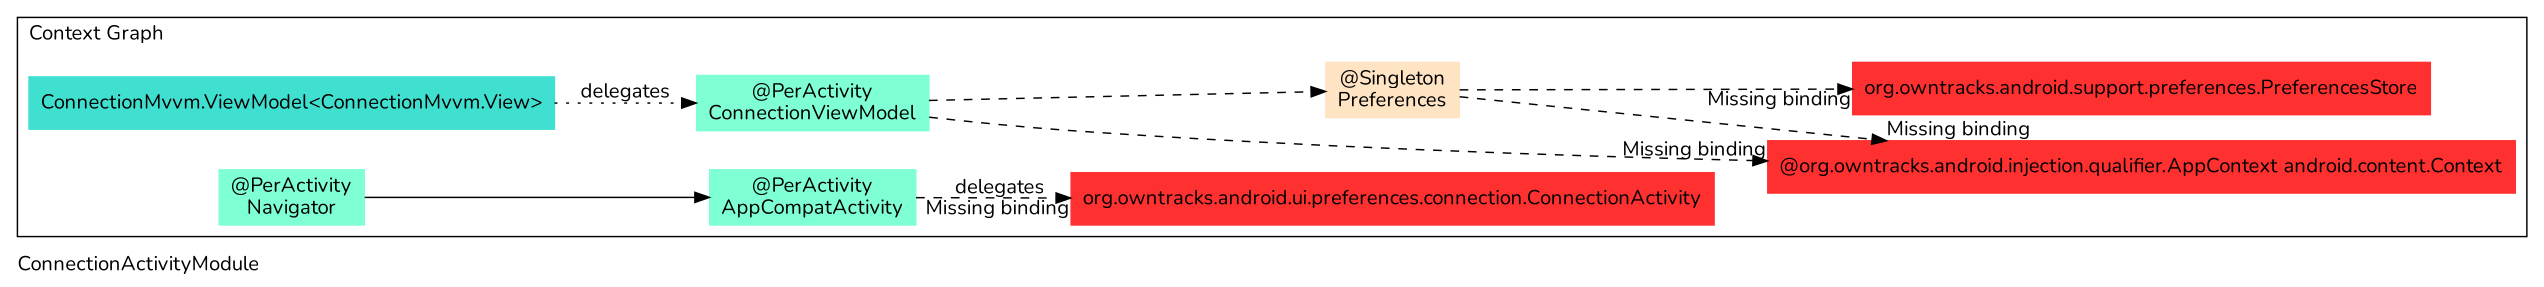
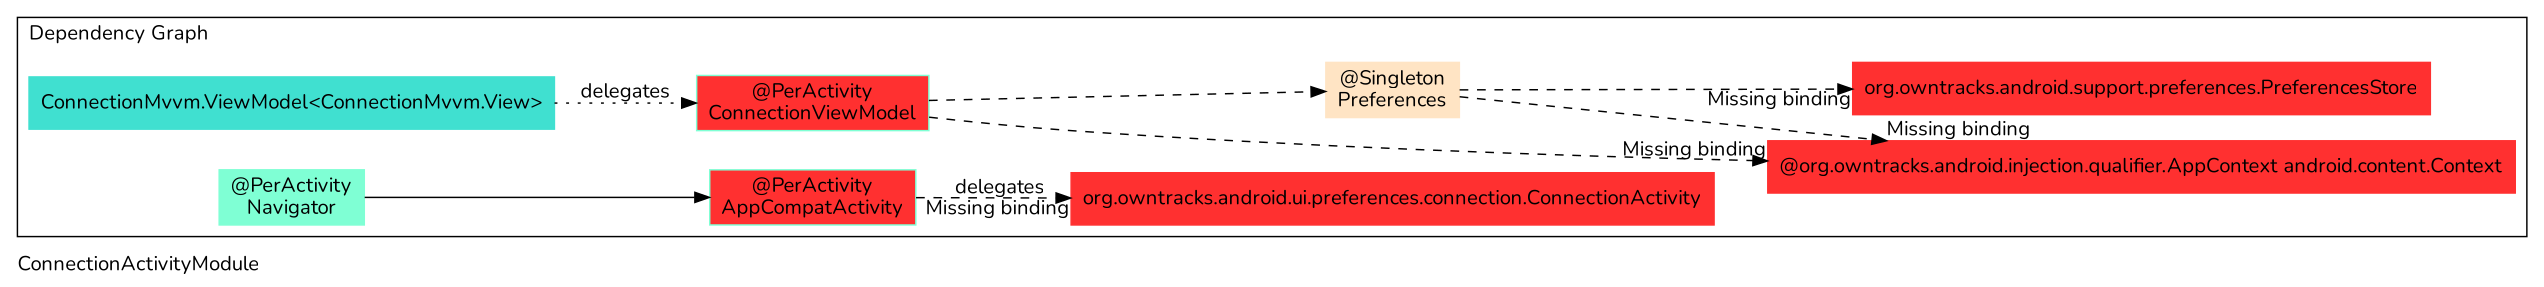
cluster "Context Graph": label "Context Graph" -> "Dependency Graph"
node "@PerActivity ConnectionViewModel": fillcolor aquamarine -> firebrick1
node "@PerActivity AppCompatActivity": fillcolor aquamarine -> firebrick1
